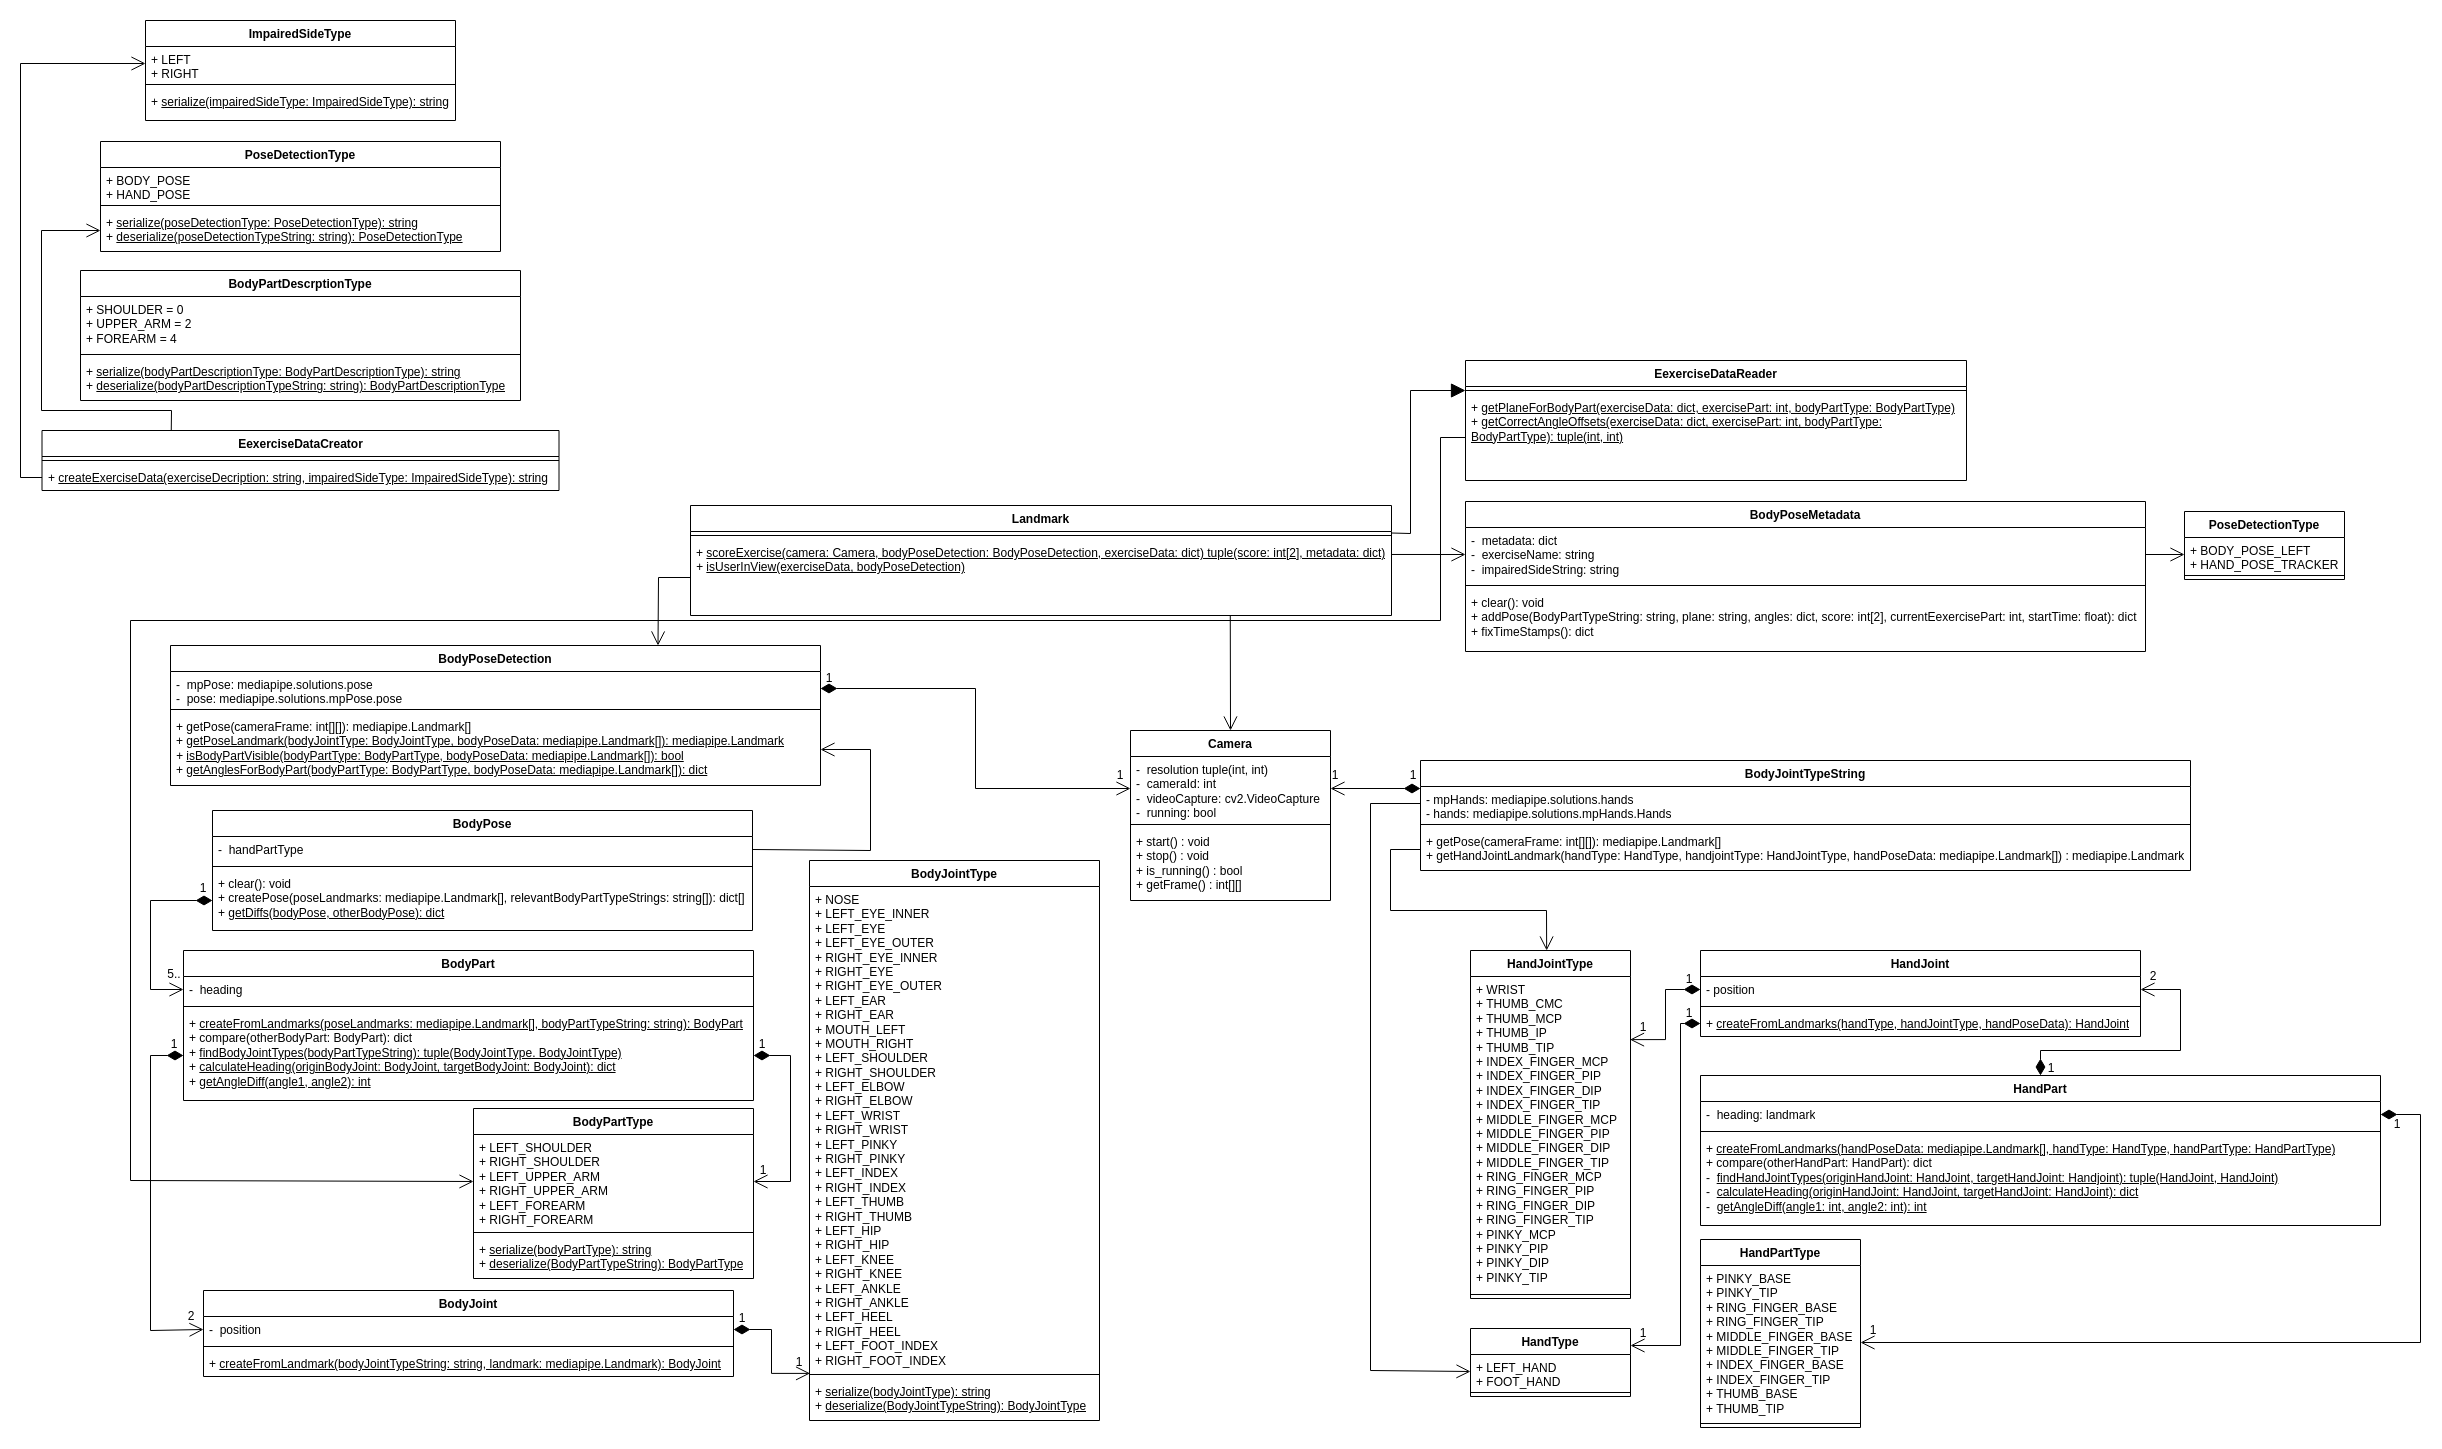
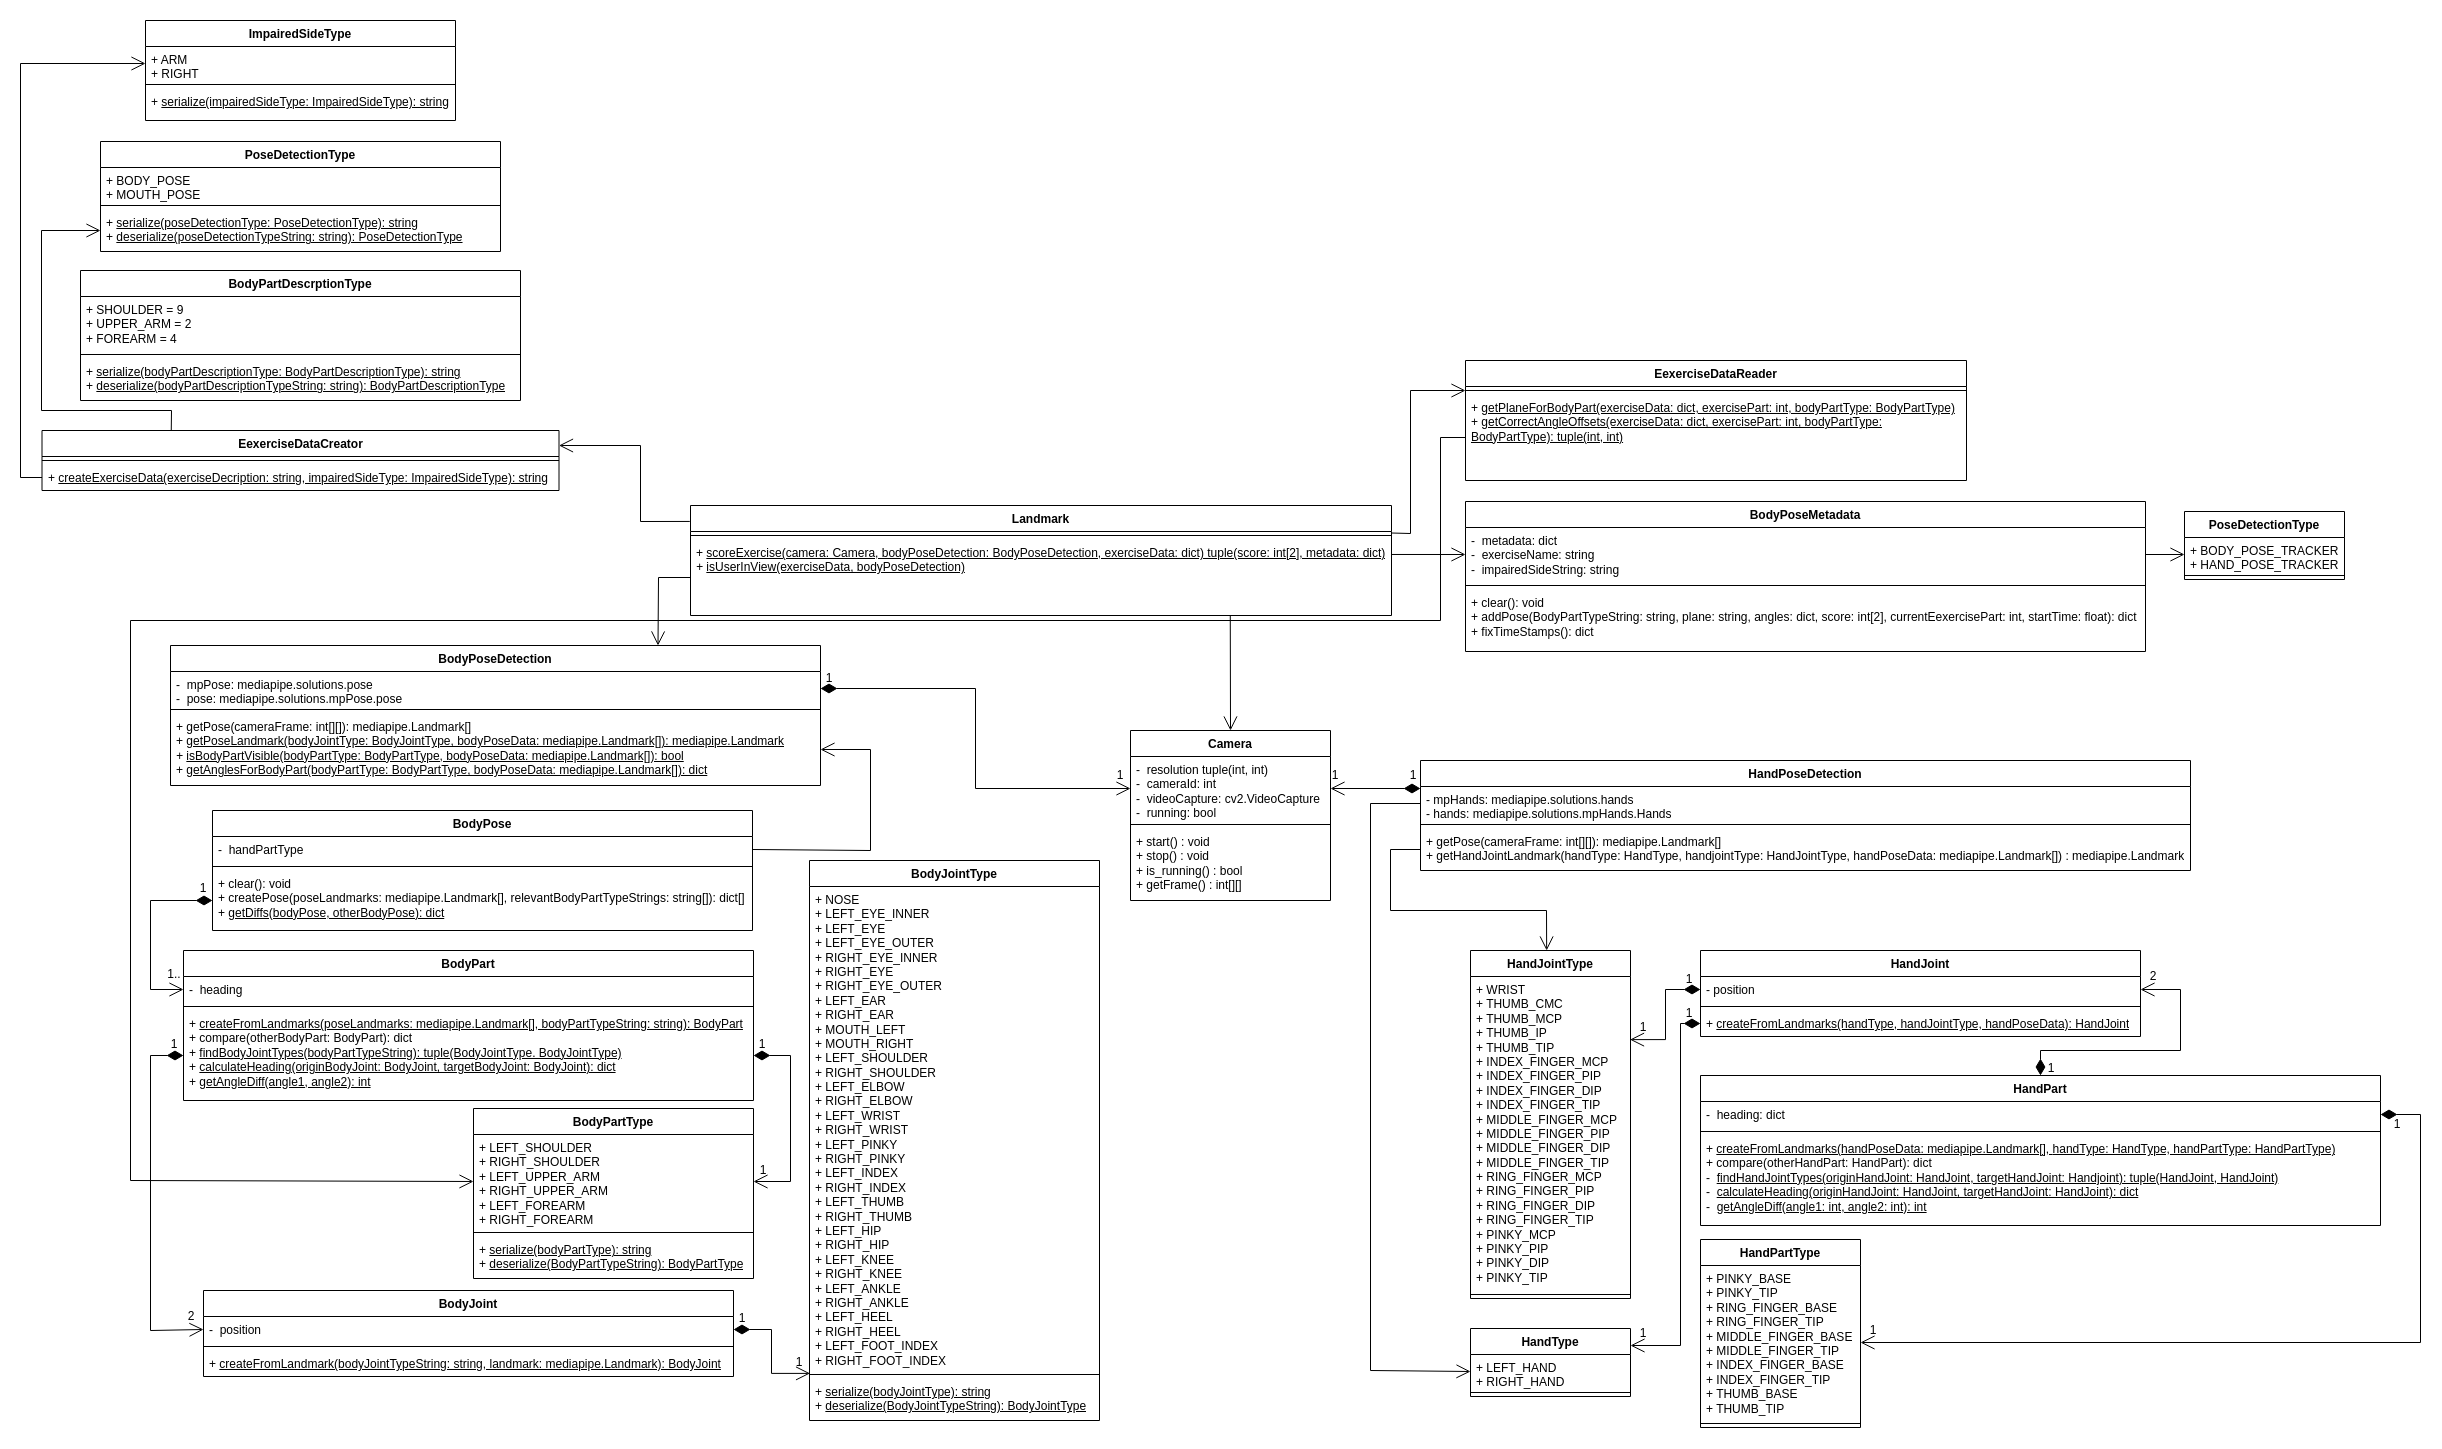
node "+ LEFT + RIGHT": label "+ LEFT + RIGHT" -> "+ ARM + RIGHT"
node "+ BODY_POSE + HAND_POSE": label "+ BODY_POSE + HAND_POSE" -> "+ BODY_POSE + MOUTH_POSE"
node "+ SHOULDER = 0 + UPPER_ARM = 2 + FOREARM = 4": label "+ SHOULDER = 0 + UPPER_ARM = 2 + FOREARM = 4" -> "+ SHOULDER = 9 + UPPER_ARM = 2 + FOREARM = 4"
edge "Landmark" -> "EexerciseDataReader": arrowhead block -> open
edge "Landmark" -> "EexerciseDataCreator": added
node "+ BODY_POSE_LEFT + HAND_POSE_TRACKER": label "+ BODY_POSE_LEFT + HAND_POSE_TRACKER" -> "+ BODY_POSE_TRACKER + HAND_POSE_TRACKER"
node "BodyJointTypeString": label "BodyJointTypeString" -> "HandPoseDetection"
node "5..": label "5.." -> "1.."
node "- heading: landmark": label "- heading: landmark" -> "- heading: dict"
node "+ LEFT_HAND + FOOT_HAND": label "+ LEFT_HAND + FOOT_HAND" -> "+ LEFT_HAND + RIGHT_HAND"
